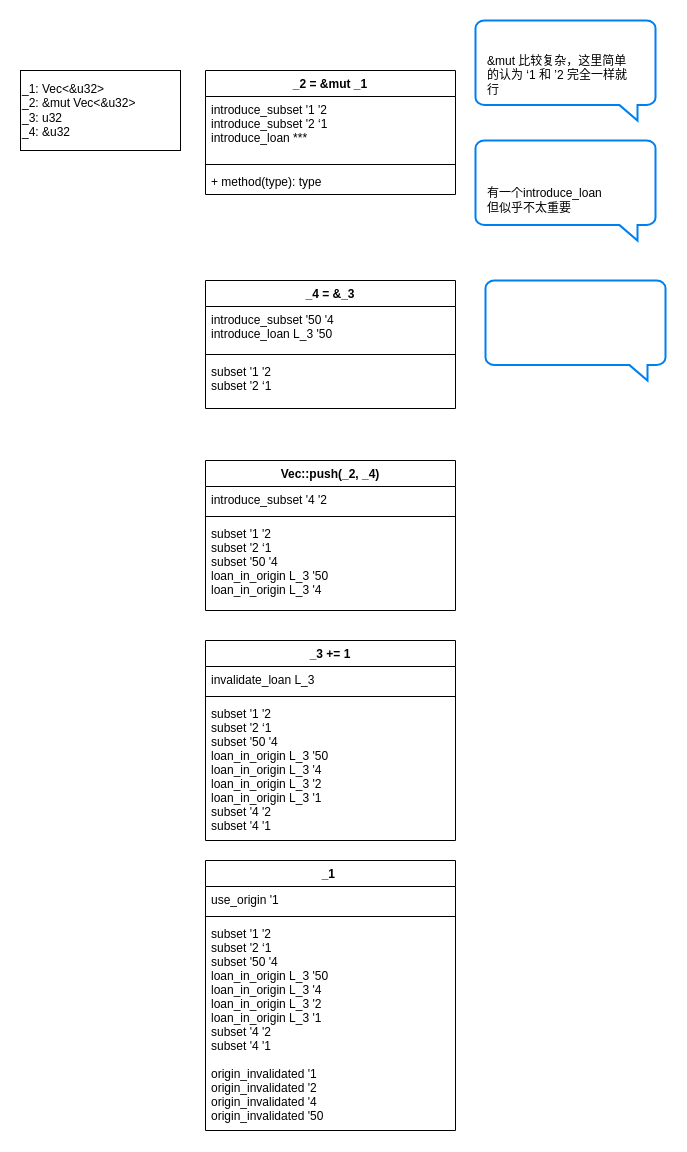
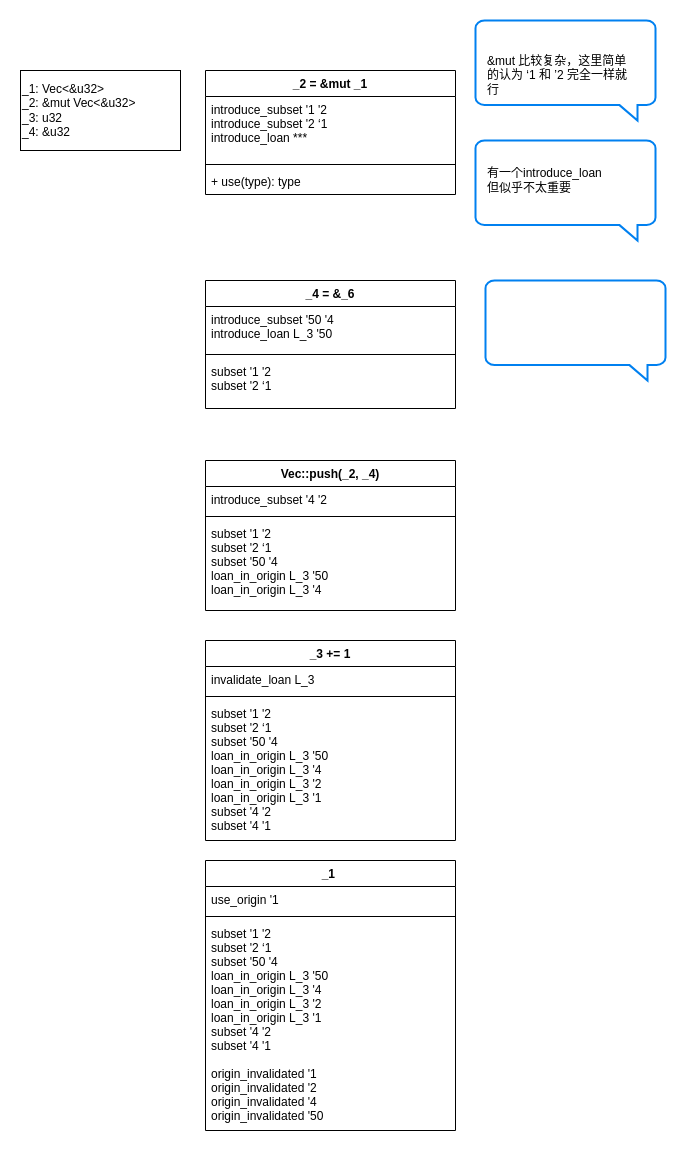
node "+ method(type): type": label "+ method(type): type" -> "+ use(type): type"
node "有一个introduce_loan 但似乎不太重要": moved (561, 201) -> (561, 181)
node "_4 = &_3": label "_4 = &_3" -> "_4 = &_6"
